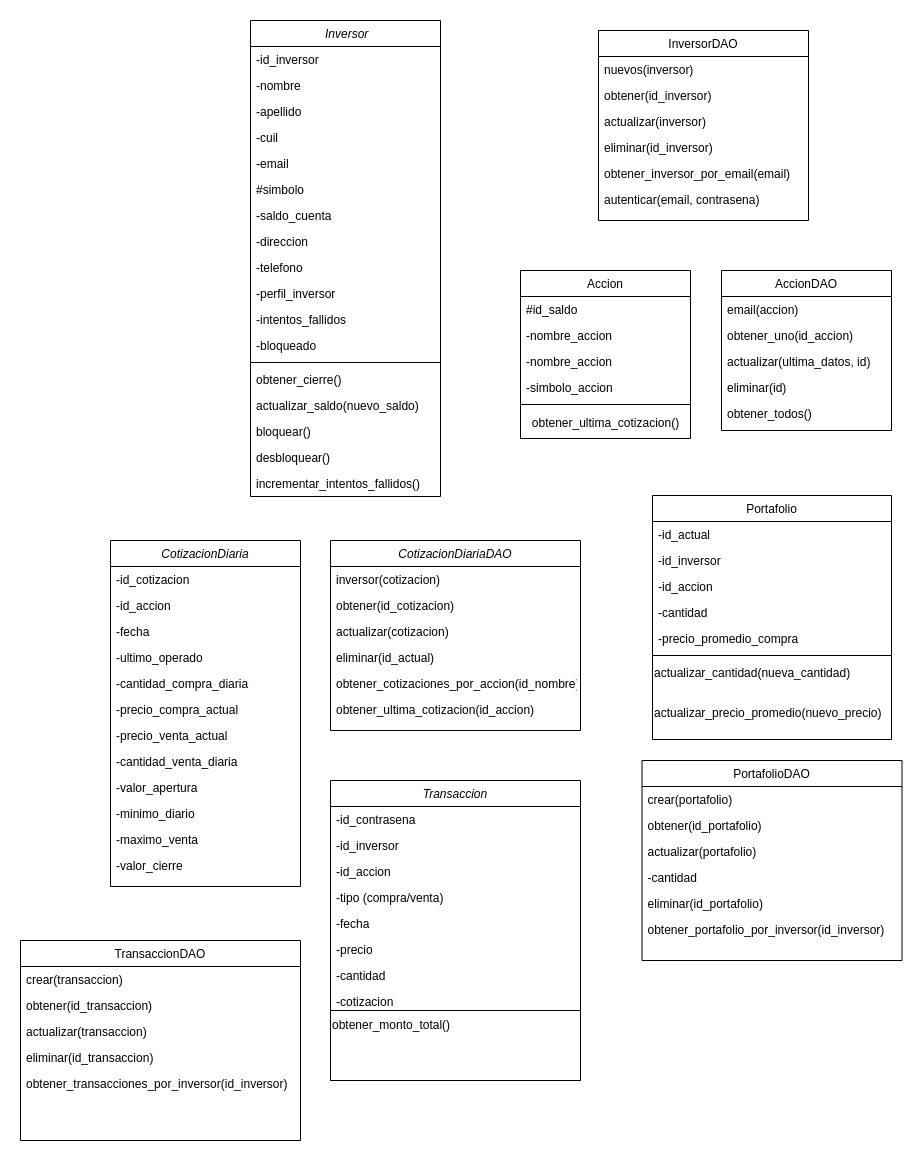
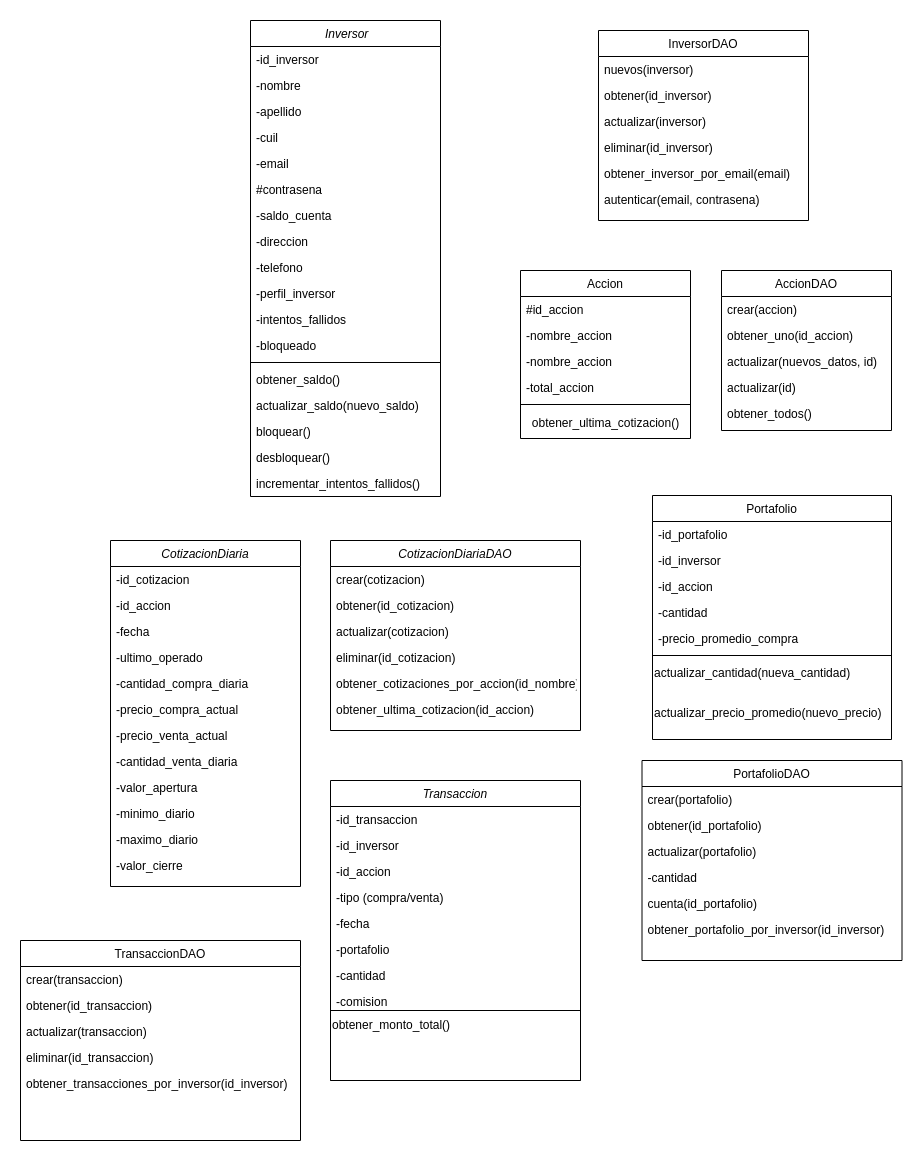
node "#simbolo": label "#simbolo" -> "#contrasena"
node "#id_saldo": label "#id_saldo" -> "#id_accion"
node "email(accion)": label "email(accion)" -> "crear(accion)"
node "actualizar(ultima_datos, id)": label "actualizar(ultima_datos, id)" -> "actualizar(nuevos_datos, id)"
node "obtener_cierre()": label "obtener_cierre()" -> "obtener_saldo()"
node "-simbolo_accion": label "-simbolo_accion" -> "-total_accion"
node "eliminar(id)": label "eliminar(id)" -> "actualizar(id)"
node "-id_actual": label "-id_actual" -> "-id_portafolio"
node "inversor(cotizacion)": label "inversor(cotizacion)" -> "crear(cotizacion)"
node "eliminar(id_actual)": label "eliminar(id_actual)" -> "eliminar(id_cotizacion)"
node "-id_contrasena": label "-id_contrasena" -> "-id_transaccion"
node "-maximo_venta": label "-maximo_venta" -> "-maximo_diario"
node "eliminar(id_portafolio)": label "eliminar(id_portafolio)" -> "cuenta(id_portafolio)"
node "-precio": label "-precio" -> "-portafolio"
node "-cotizacion": label "-cotizacion" -> "-comision"
